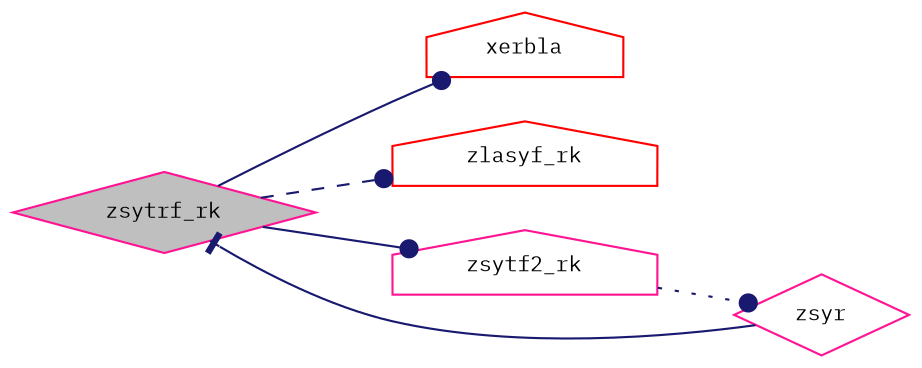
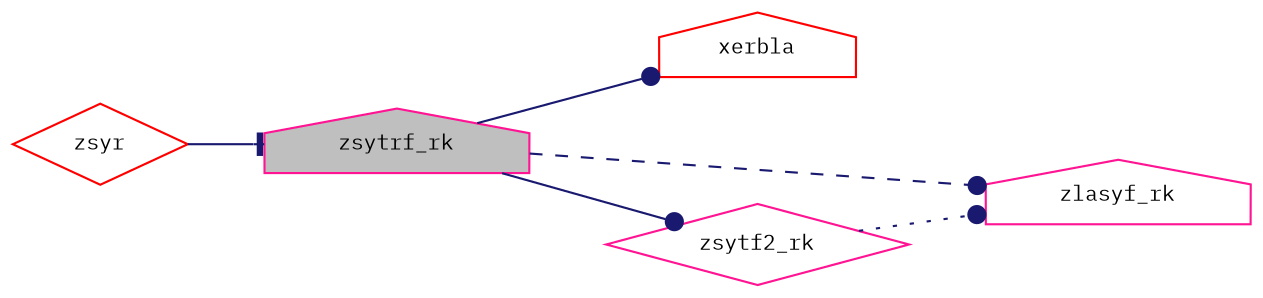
node "zlasyf_rk": color red -> deeppink
node "zsytrf_rk": shape diamond -> house
node "zsytf2_rk": shape house -> diamond
edge "zsytf2_rk" -> "zsyr": now "zsytf2_rk" -> "zlasyf_rk"
node "zsyr": color deeppink -> red
